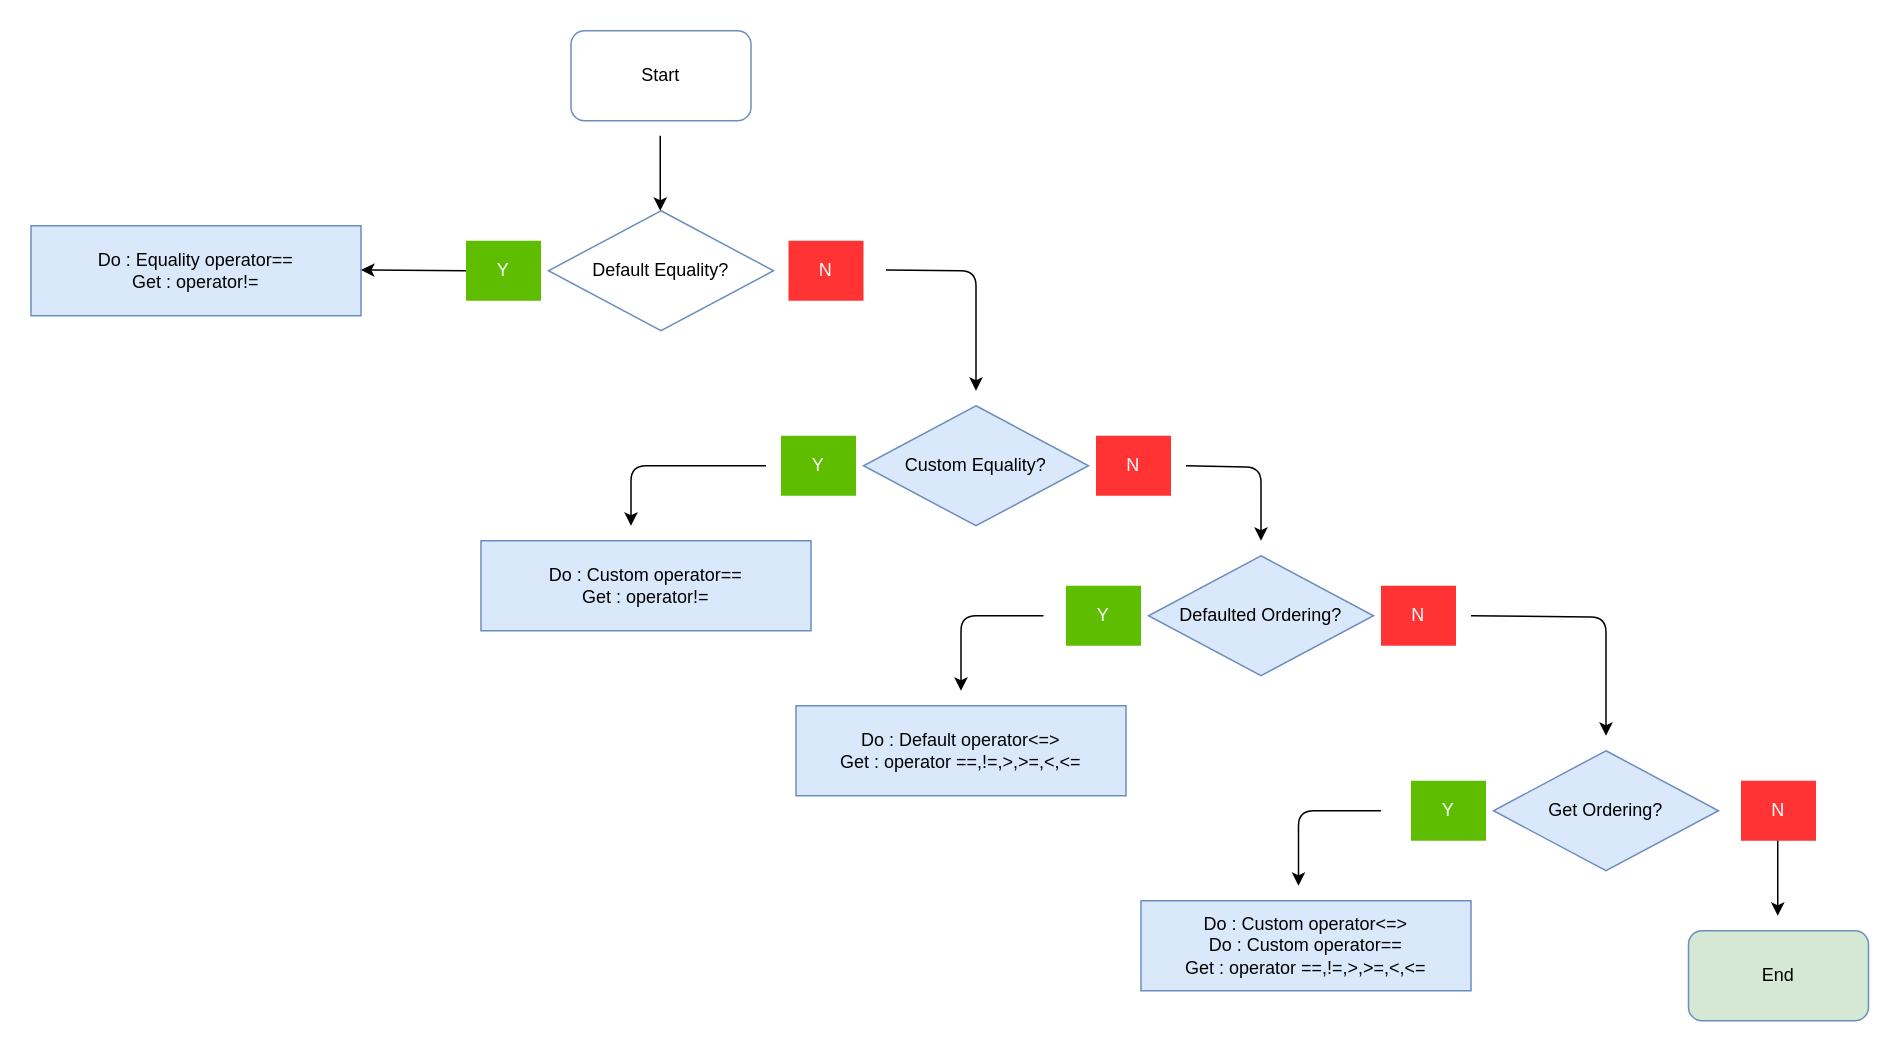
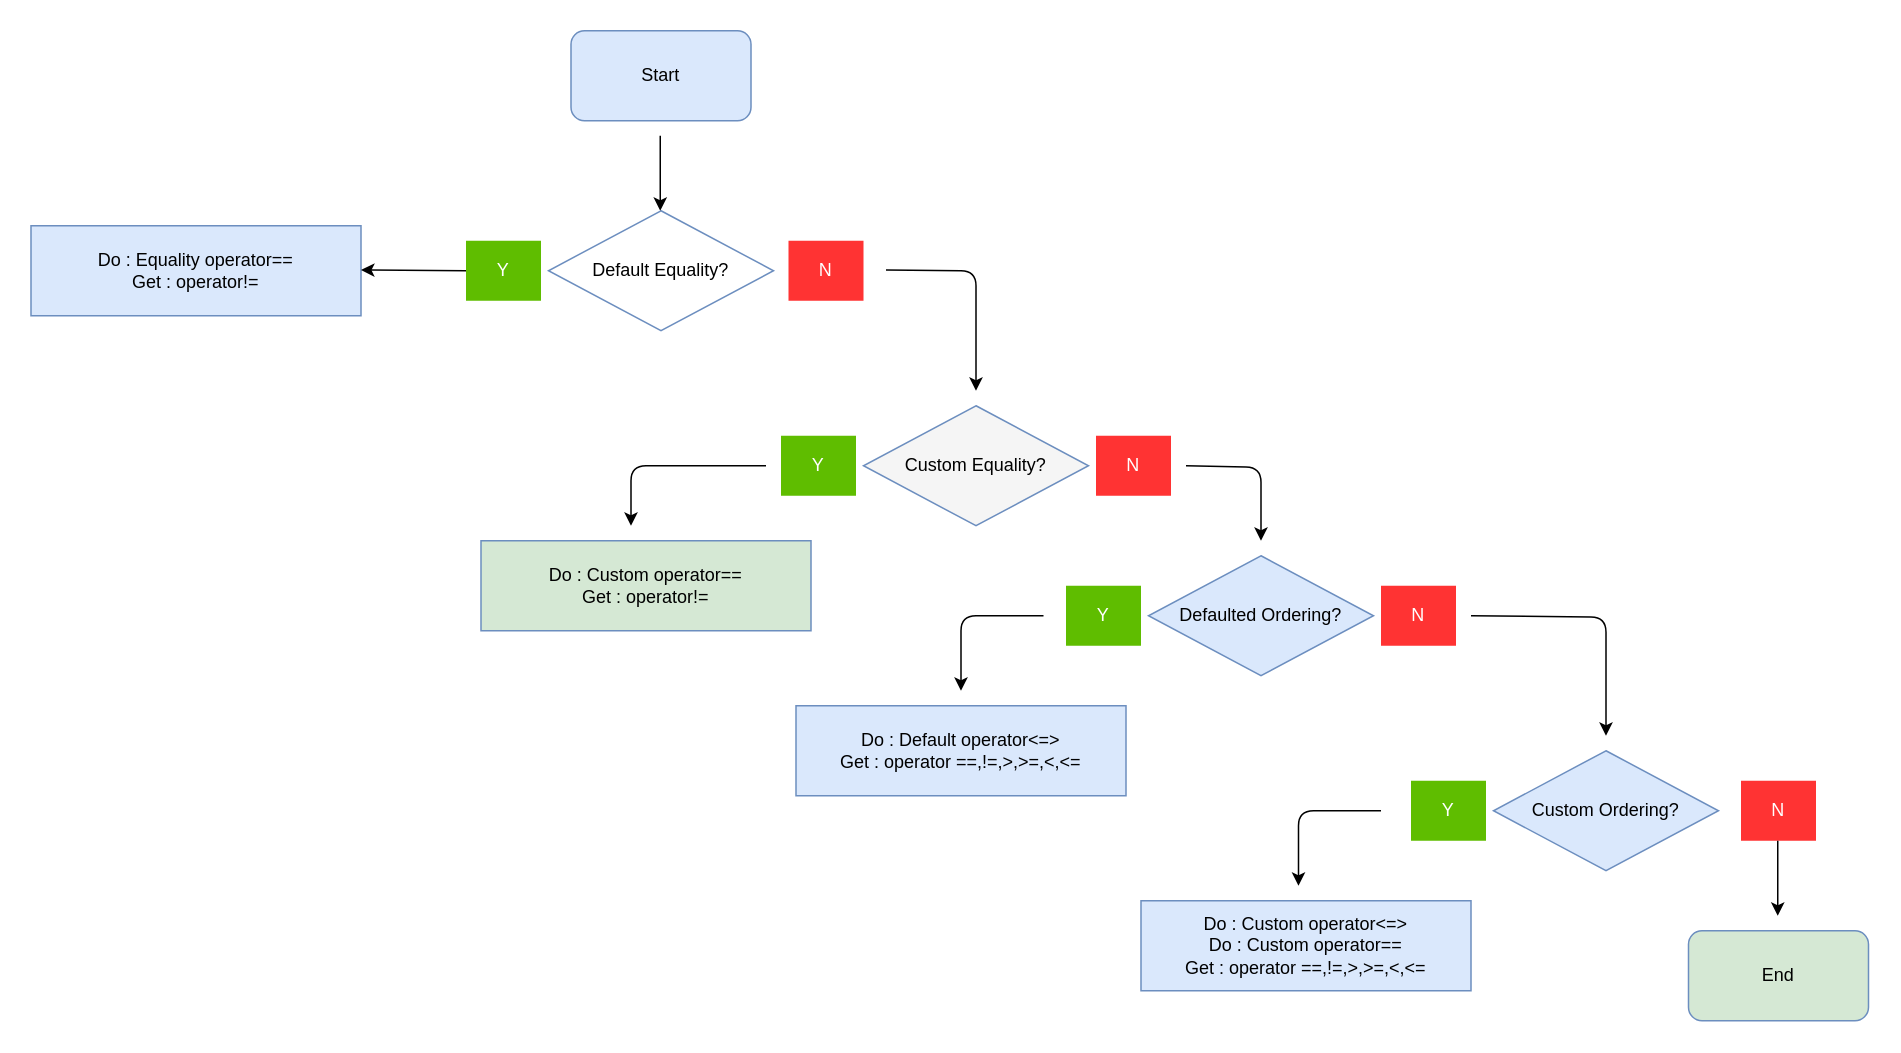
node "Start": fillcolor #ffffff -> #dae8fc
node "Custom Equality?": fillcolor #dae8fc -> #f5f5f5
node "Do : Custom operator== Get : operator!=": fillcolor #dae8fc -> #d5e8d4
node "Get Ordering?": label "Get Ordering?" -> "Custom Ordering?"
